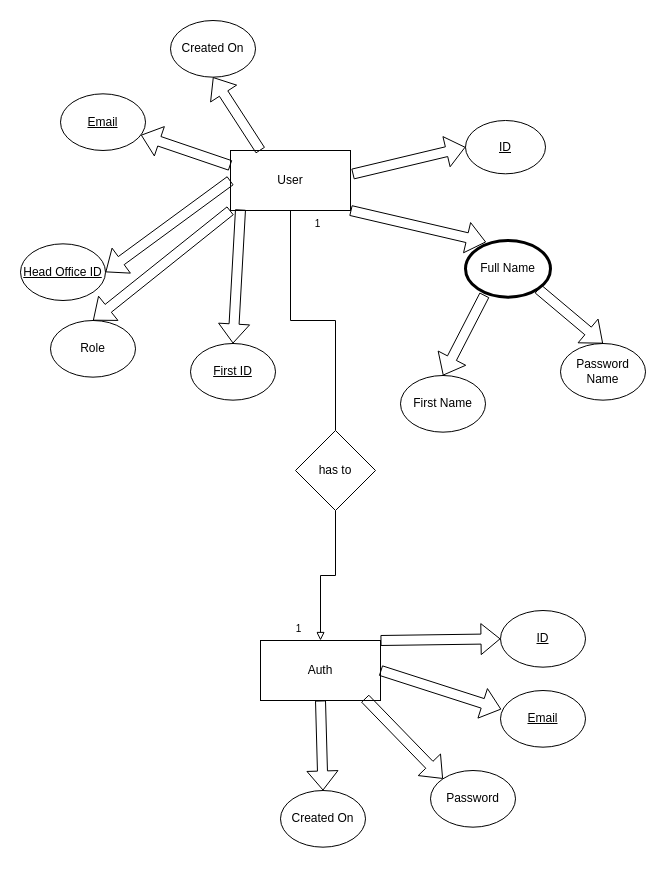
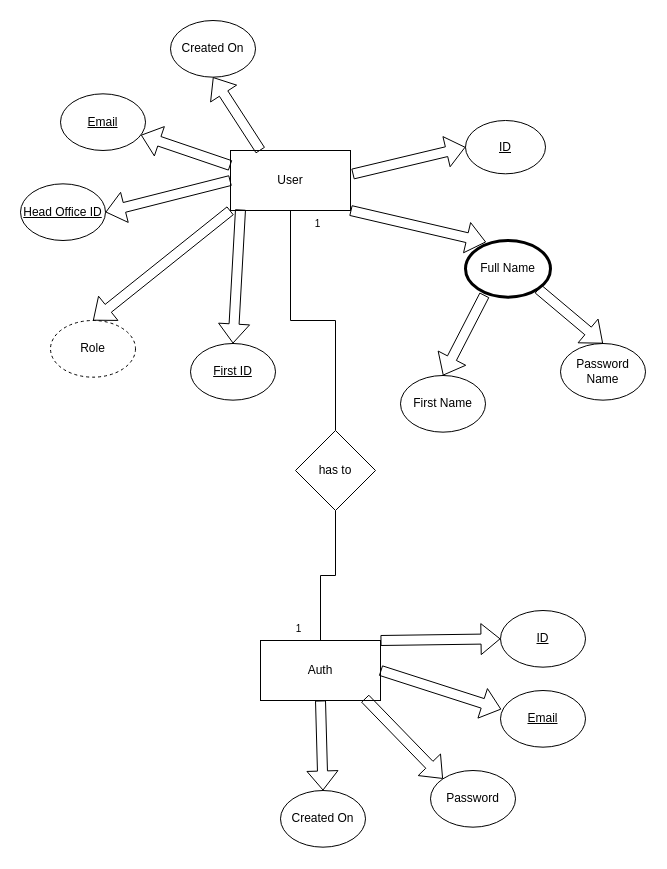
node "Head Office ID": moved (63, 272) -> (63, 212)
node "Role": style solid -> dashed
edge "has to" -> "Auth": arrowhead block -> none
